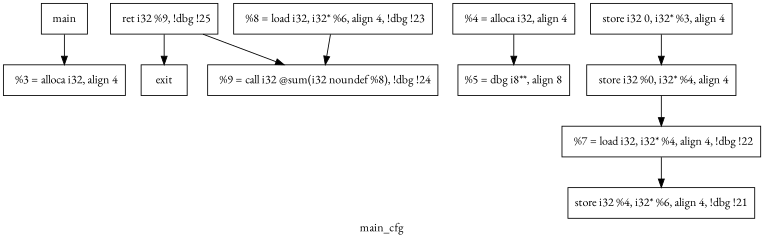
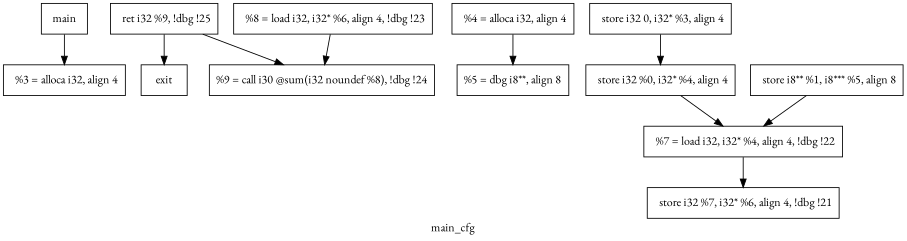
node "%9 = call i32 @sum(i32 noundef %8), !dbg !24": label "%9 = call i32 @sum(i32 noundef %8), !dbg !24" -> "%9 = call i30 @sum(i32 noundef %8), !dbg !24"
node "store i8** %1, i8*** %5, align 8": added
node "store i32 %4, i32* %6, align 4, !dbg !21": label "store i32 %4, i32* %6, align 4, !dbg !21" -> "store i32 %7, i32* %6, align 4, !dbg !21"
